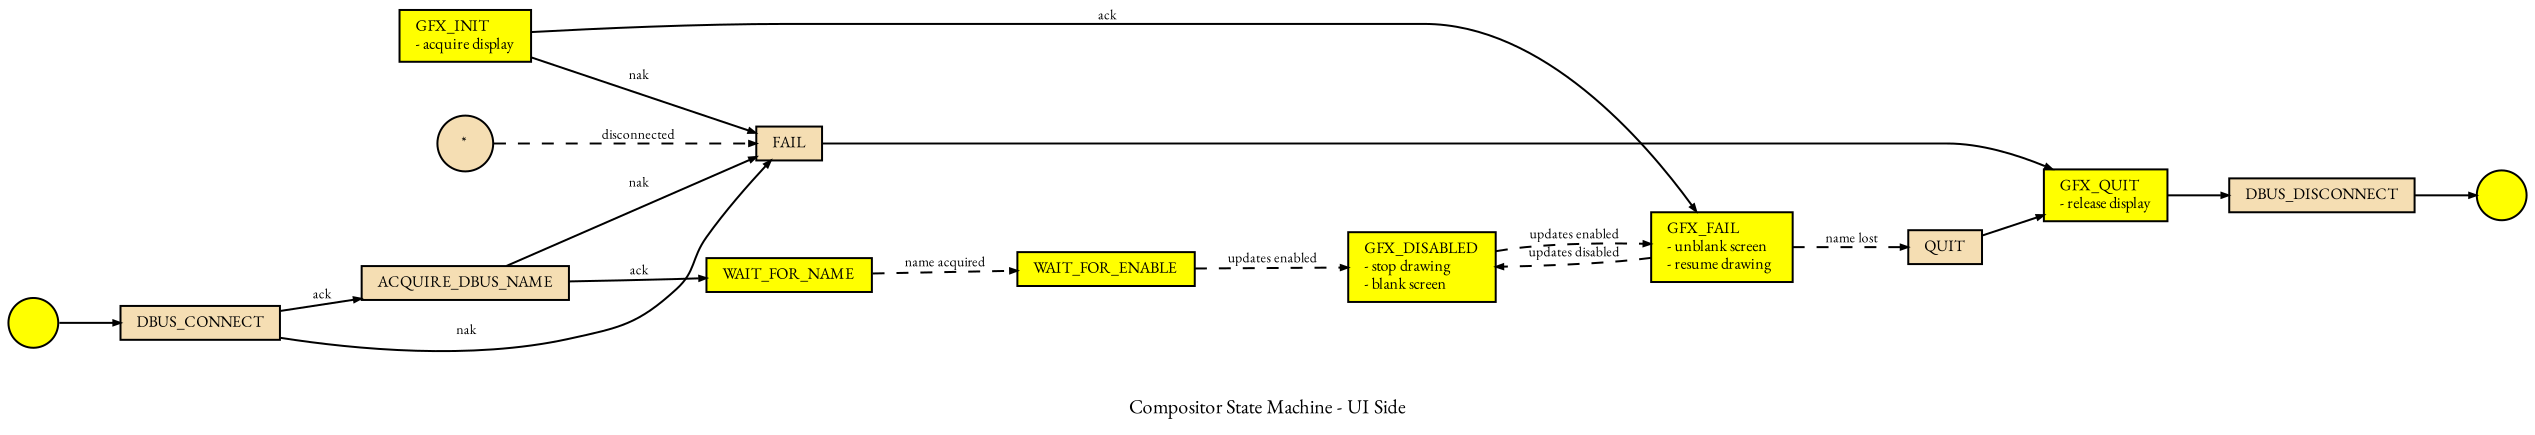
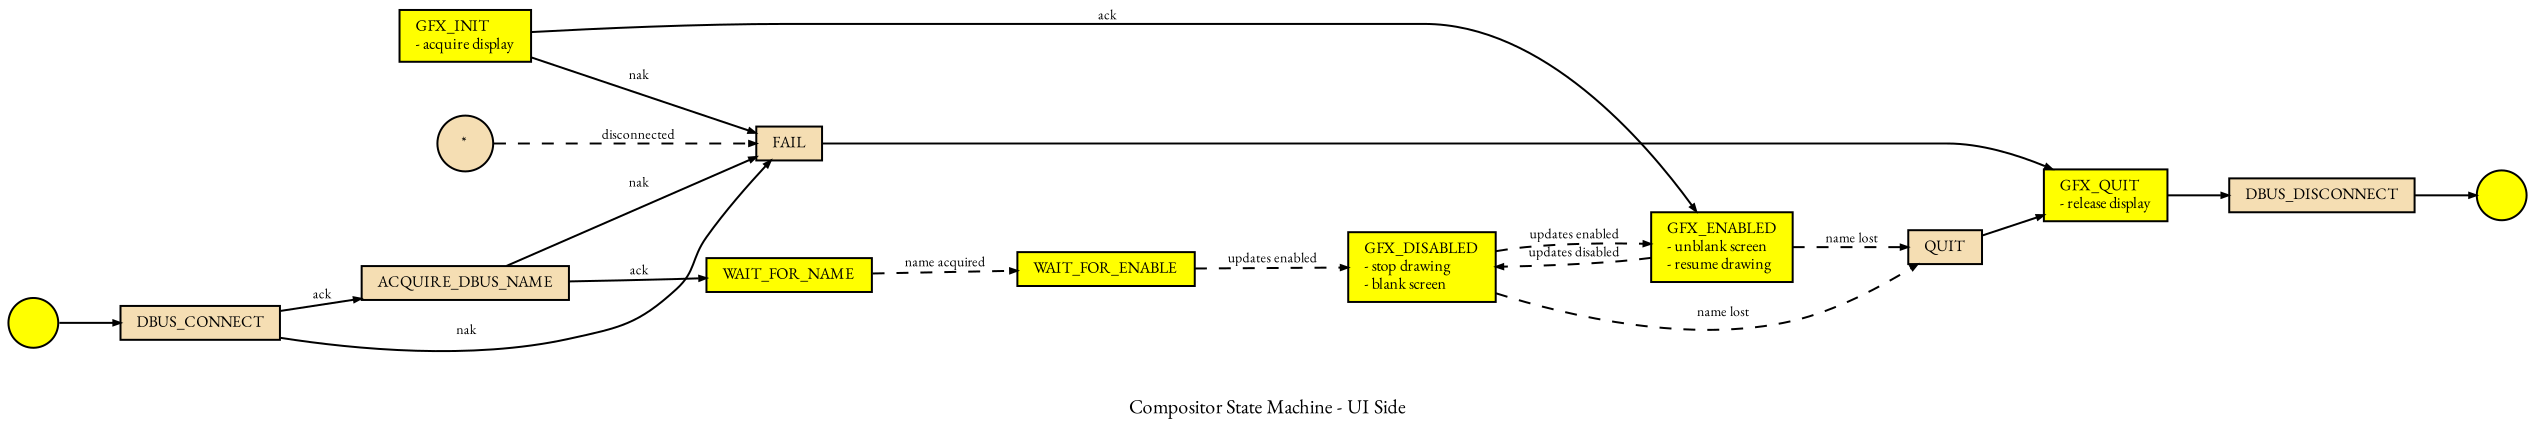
node "GFX_FAIL - unblank screen - resume drawing": label "GFX_FAIL - unblank screen - resume drawing" -> "GFX_ENABLED - unblank screen - resume drawing"
edge "GFX_DISABLED - stop drawing - blank screen" -> "QUIT": added, label "name lost"
